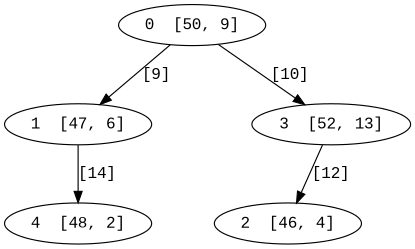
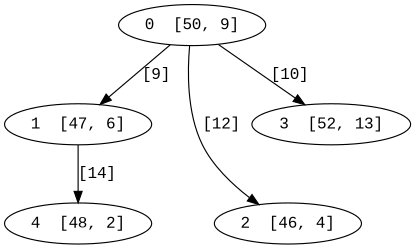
edge "3  [52, 13]" -> "2  [46, 4]": now "0  [50, 9]" -> "2  [46, 4]"
